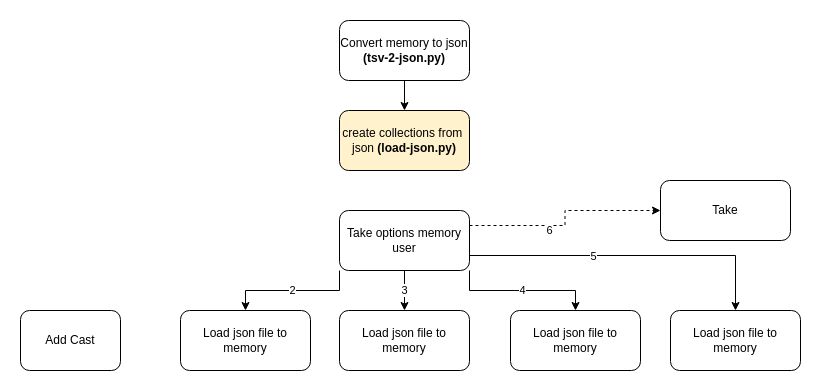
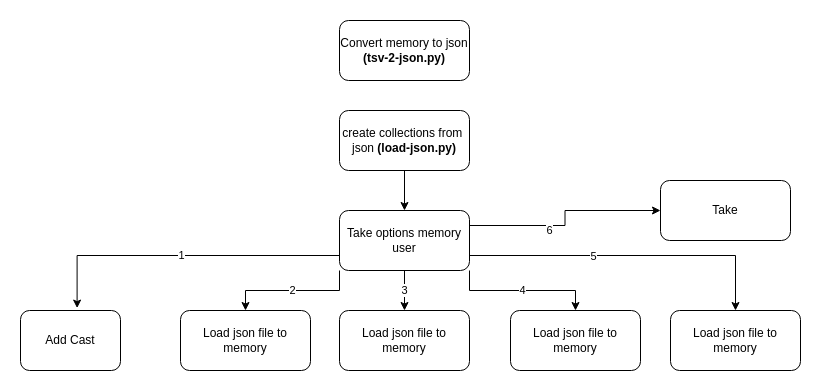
edge "Convert memory to json (tsv-2-json.py)" -> "create collections from json (load-json.py)": removed
node "create collections from json (load-json.py)": fillcolor #fff2cc -> #ffffff
edge "create collections from json (load-json.py)" -> "Take options memory user": added
edge "Take options memory user" -> "Take": style dashed -> solid
edge "Take options memory user" -> "Add Cast": added, label "1"
